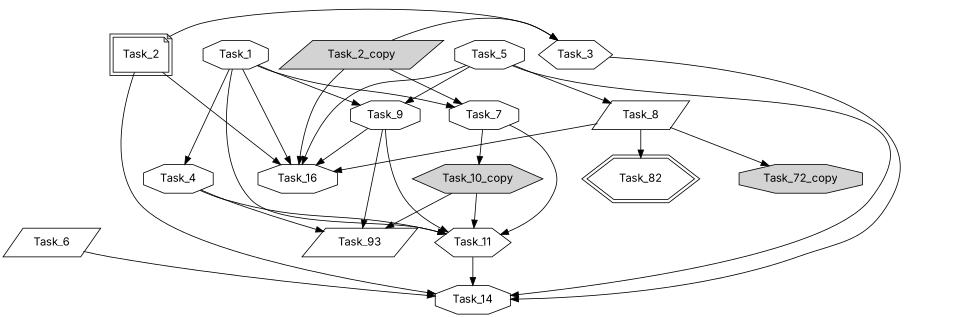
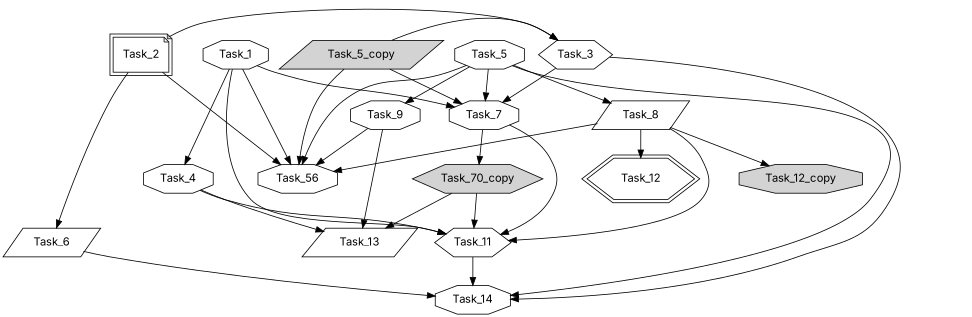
node "Task_2_copy": label "Task_2_copy" -> "Task_5_copy"
edge "Task_5" -> "Task_7": added
edge "Task_3" -> "Task_7": added
edge "Task_1" -> "Task_9": removed
node "Task_16": label "Task_16" -> "Task_56"
node "Task_10_copy": label "Task_10_copy" -> "Task_70_copy"
node "Task_82": label "Task_82" -> "Task_12"
node "Task_72_copy": label "Task_72_copy" -> "Task_12_copy"
edge "Task_9" -> "Task_11": now "Task_8" -> "Task_11"
edge "Task_2" -> "Task_14": now "Task_2" -> "Task_6"
node "Task_93": label "Task_93" -> "Task_13"
